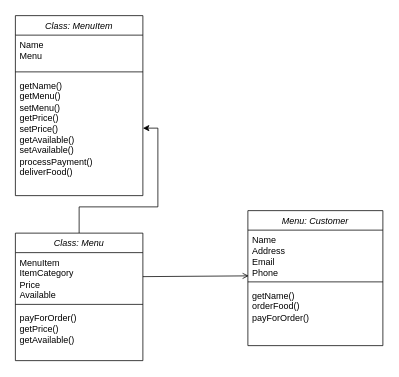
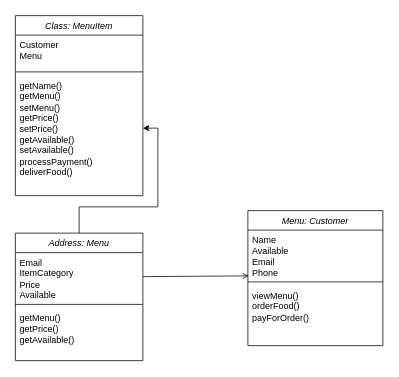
node "Name Menu": label "Name Menu" -> "Customer Menu"
node "Class: Menu": label "Class: Menu" -> "Address: Menu"
node "Name Address Email Phone": label "Name Address Email Phone" -> "Name Available Email Phone"
node "MenuItem ItemCategory Price Available": label "MenuItem ItemCategory Price Available" -> "Email ItemCategory Price Available"
node "getName() orderFood() payForOrder()": label "getName() orderFood() payForOrder()" -> "viewMenu() orderFood() payForOrder()"
node "payForOrder() getPrice() getAvailable()": label "payForOrder() getPrice() getAvailable()" -> "getMenu() getPrice() getAvailable()"
